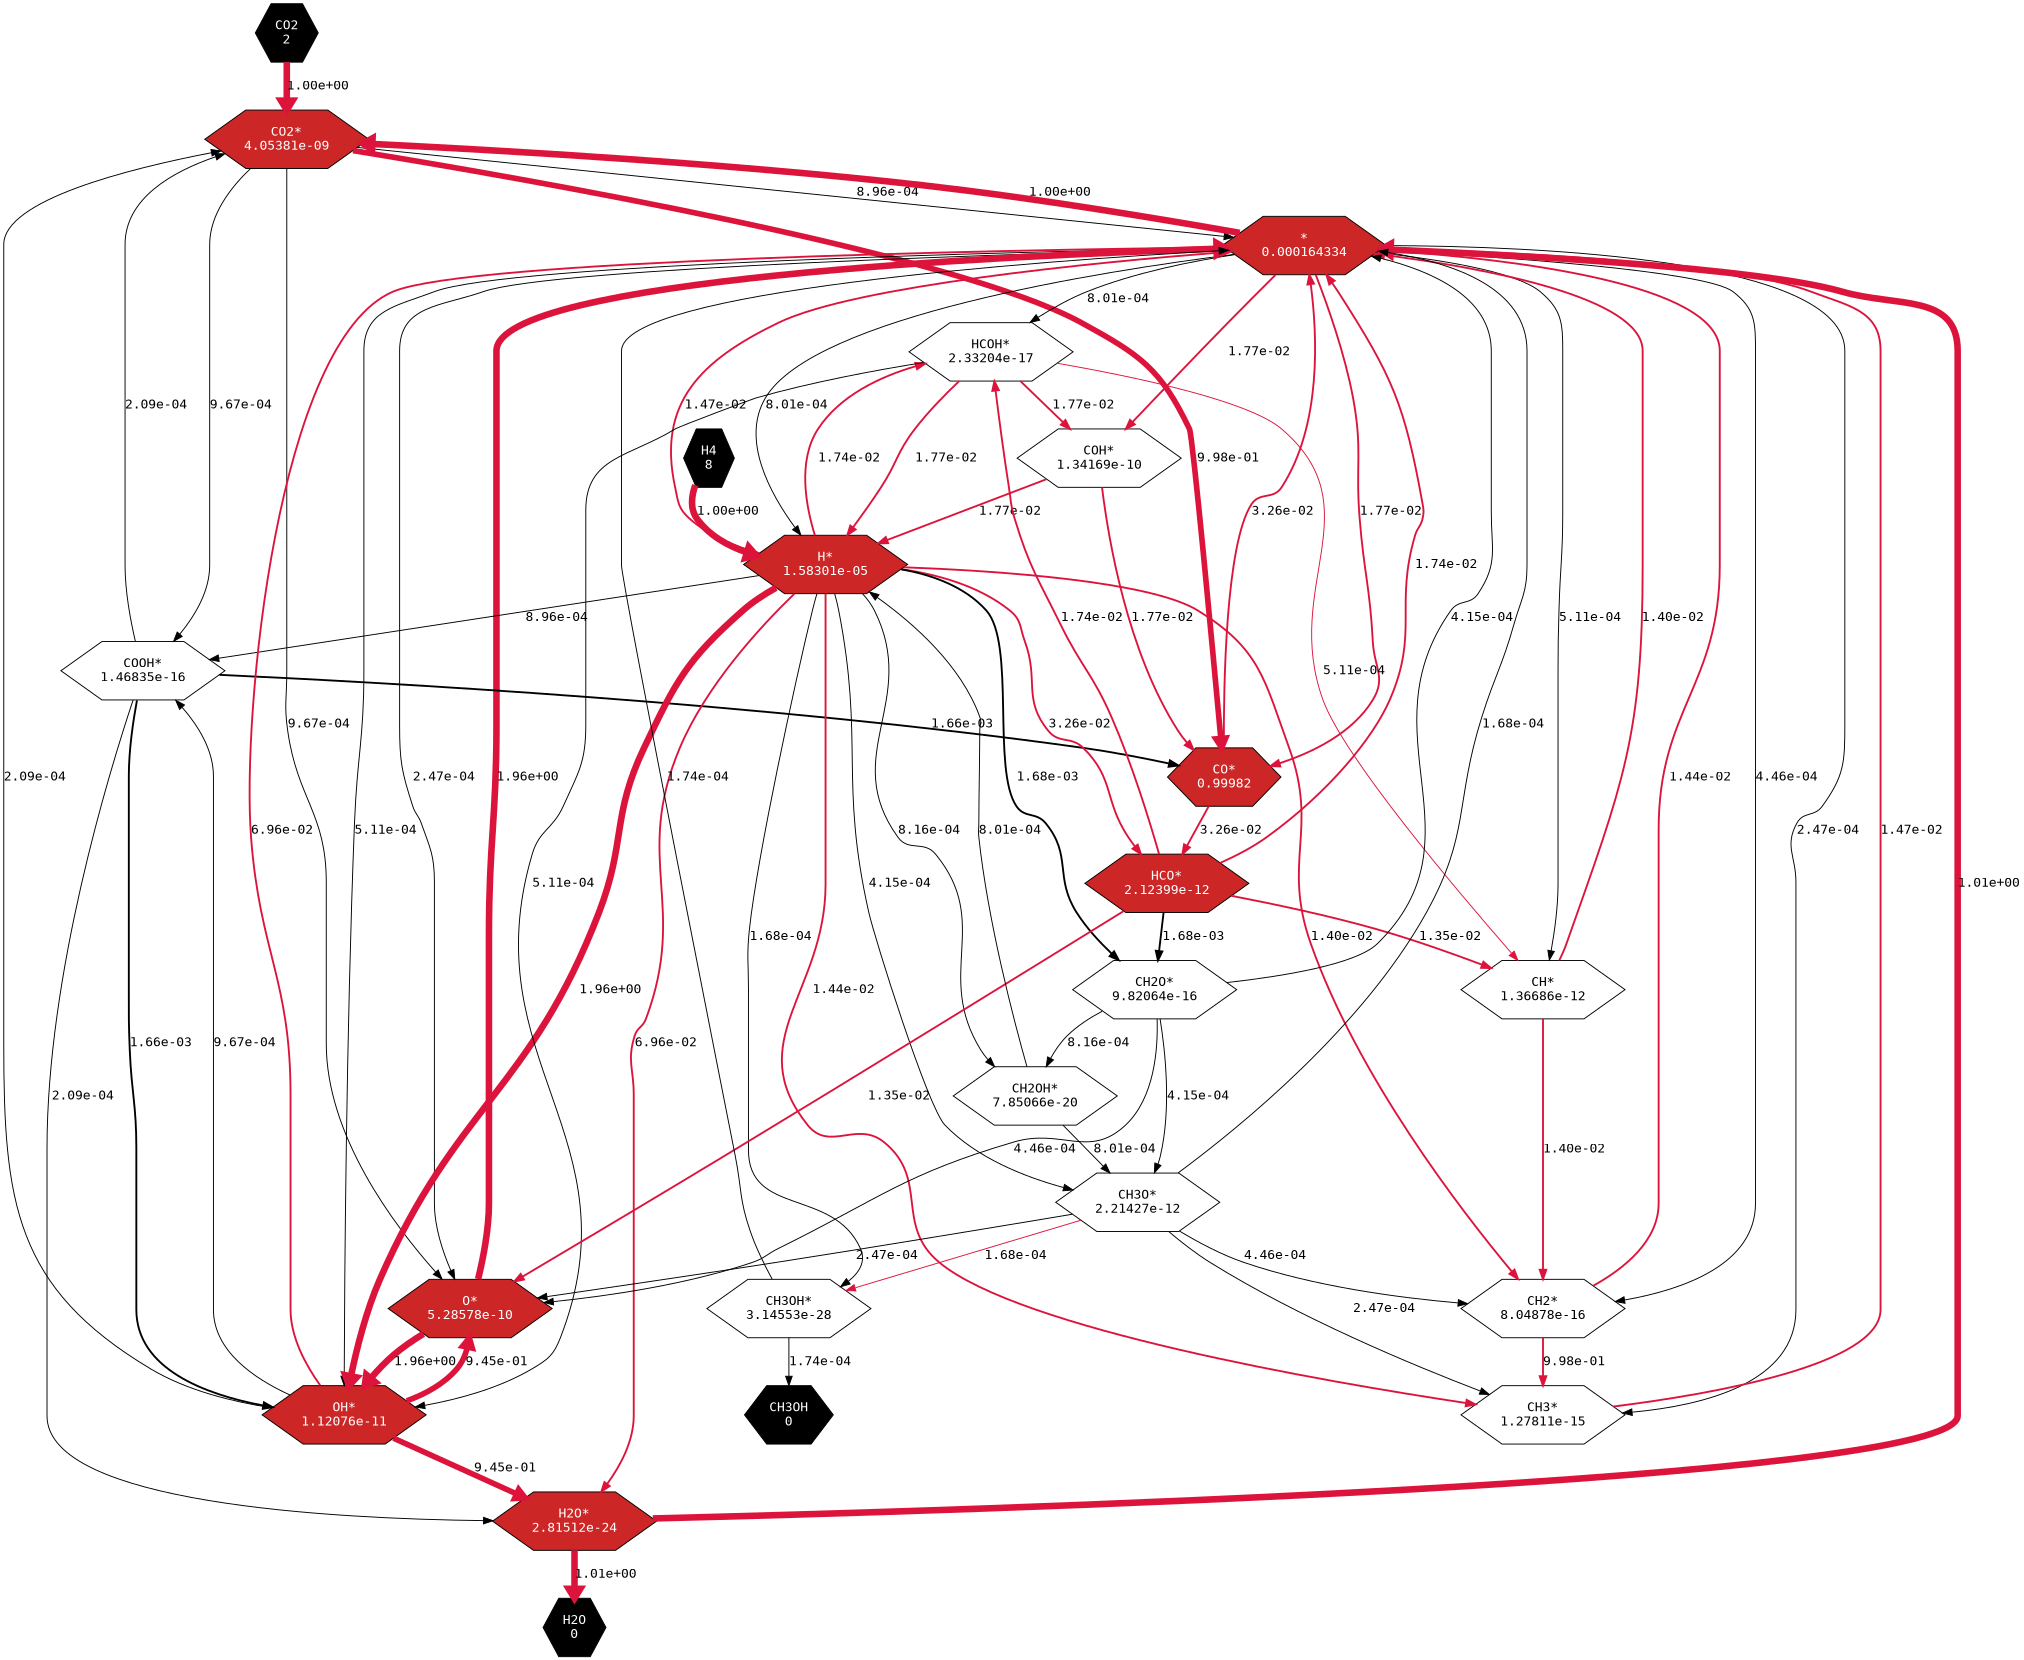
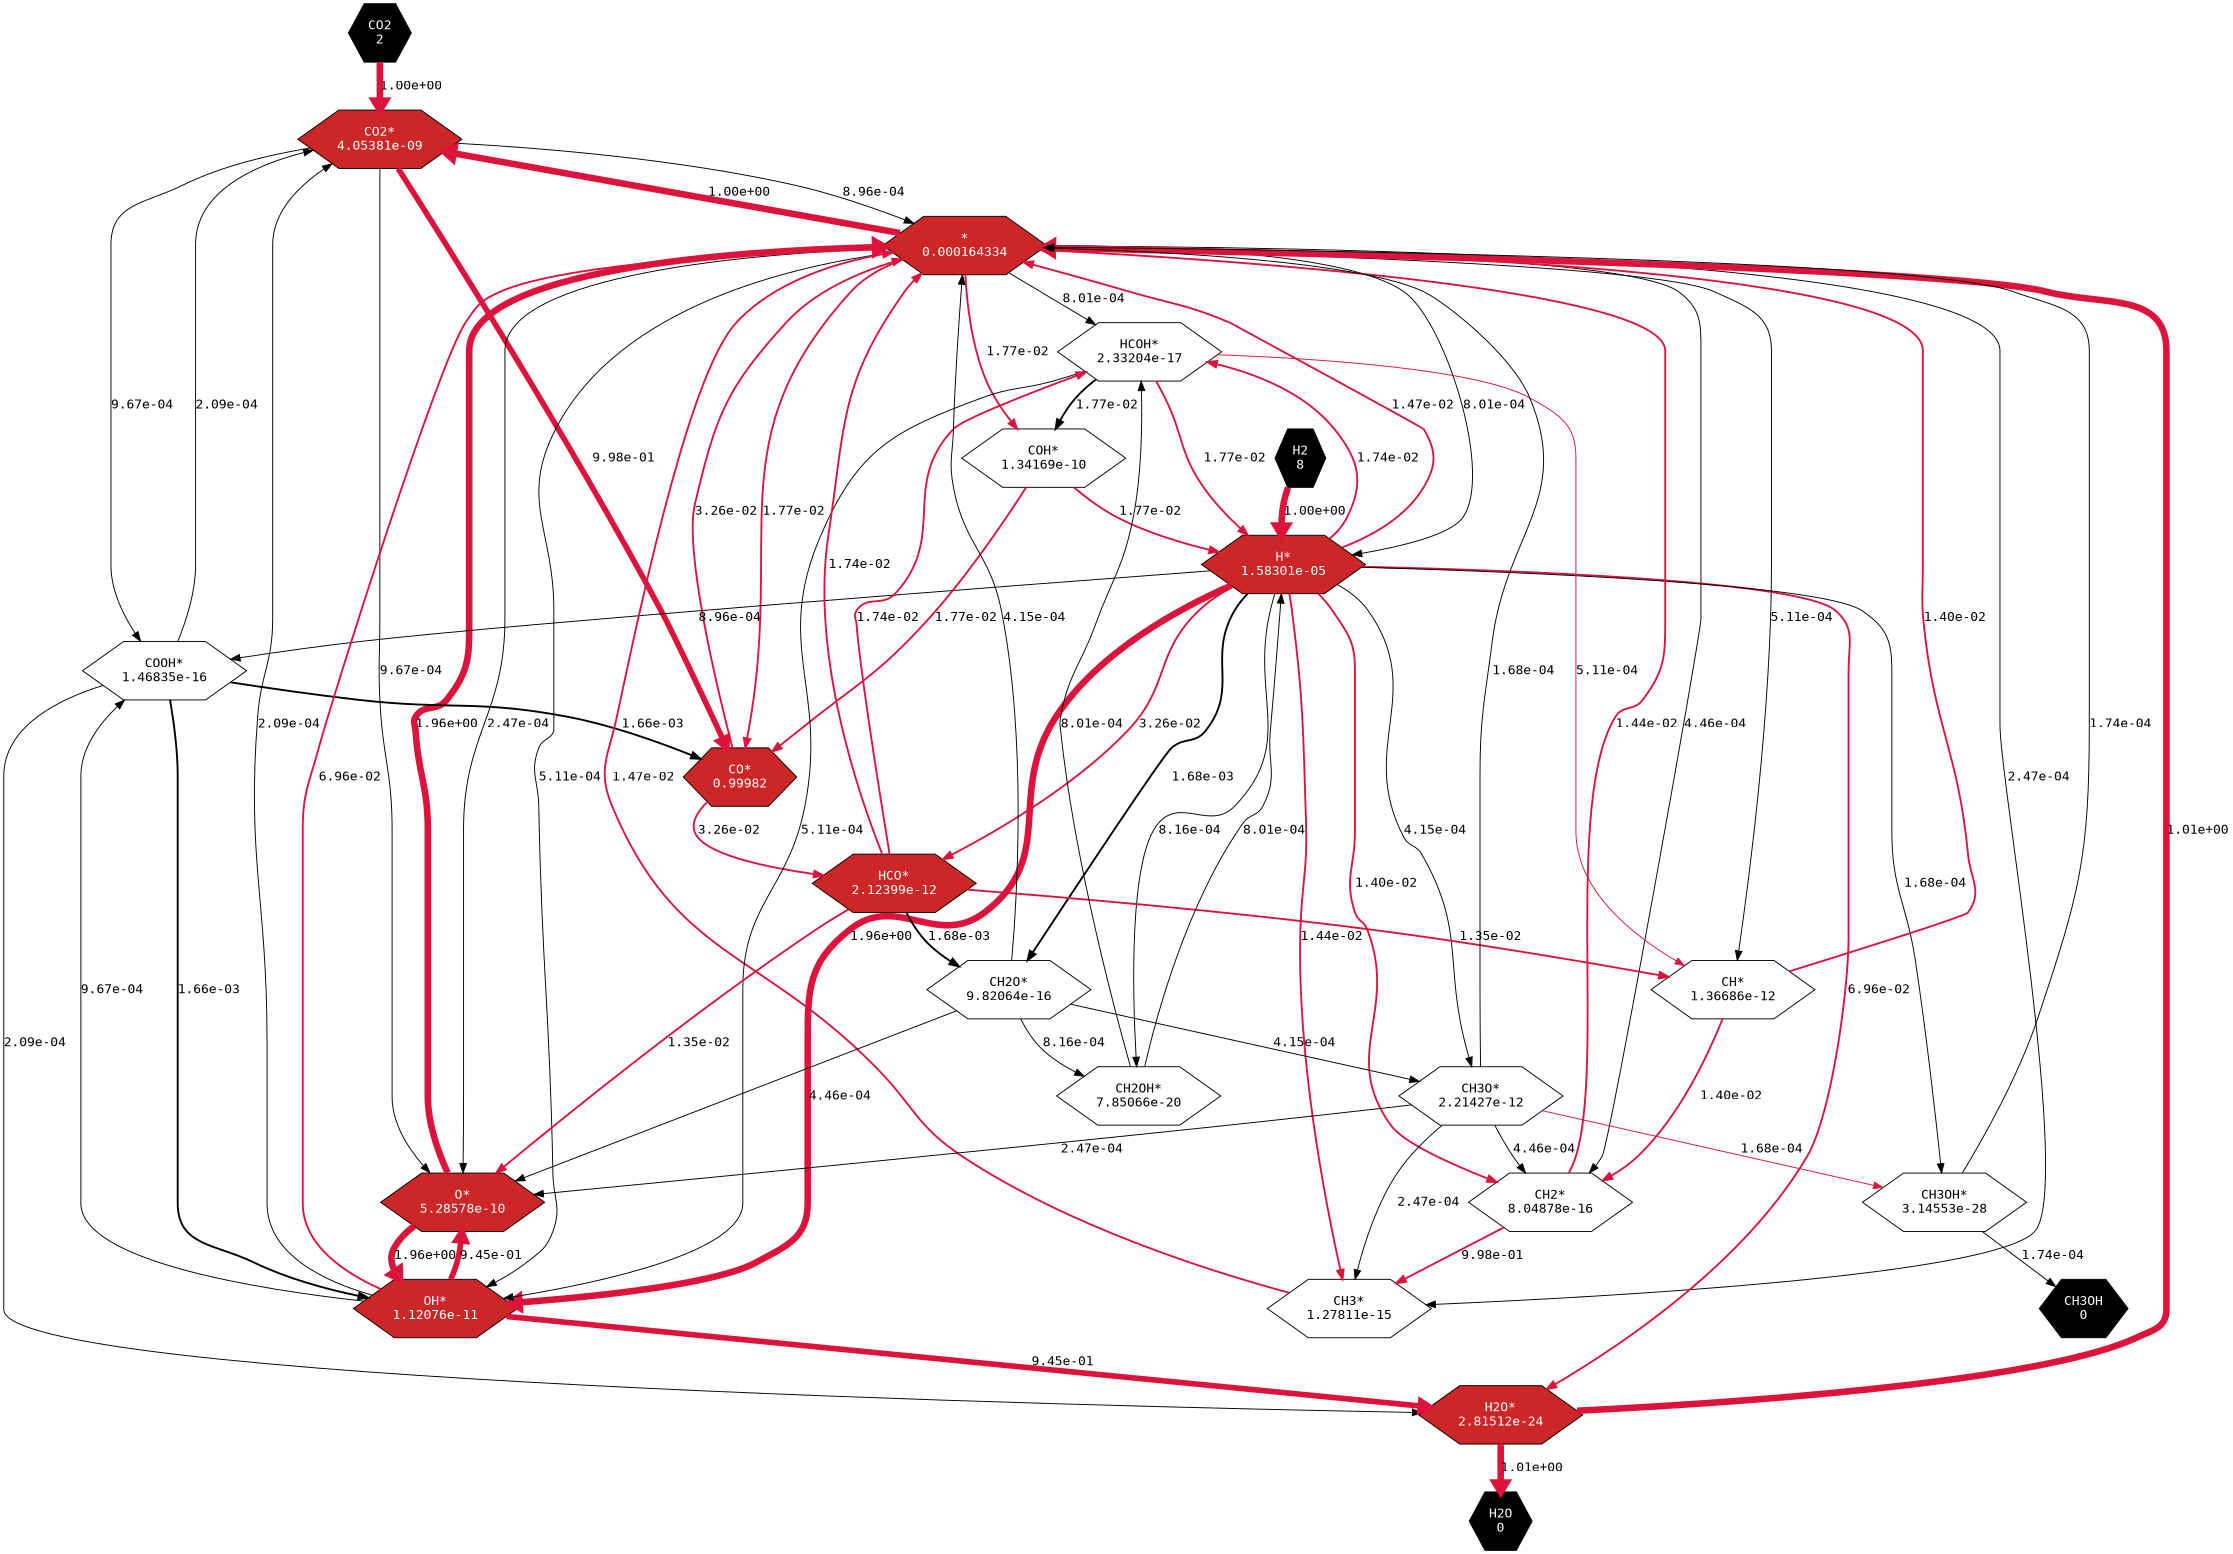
edge "HCOH* 2.33204e-17" -> "COH* 1.34169e-10": color crimson -> black
node "H4 8": label "H4 8" -> "H2 8"
edge "CH2OH* 7.85066e-20" -> "CH3O* 2.21427e-12": now "CH2OH* 7.85066e-20" -> "HCOH* 2.33204e-17"
